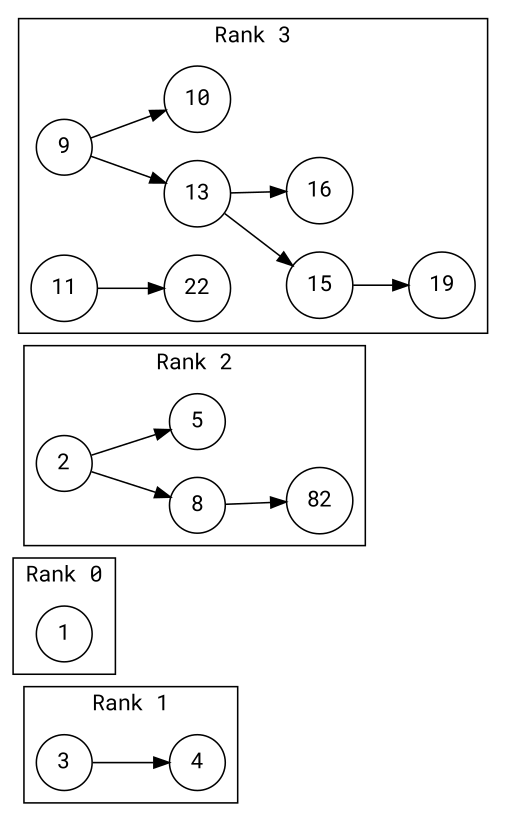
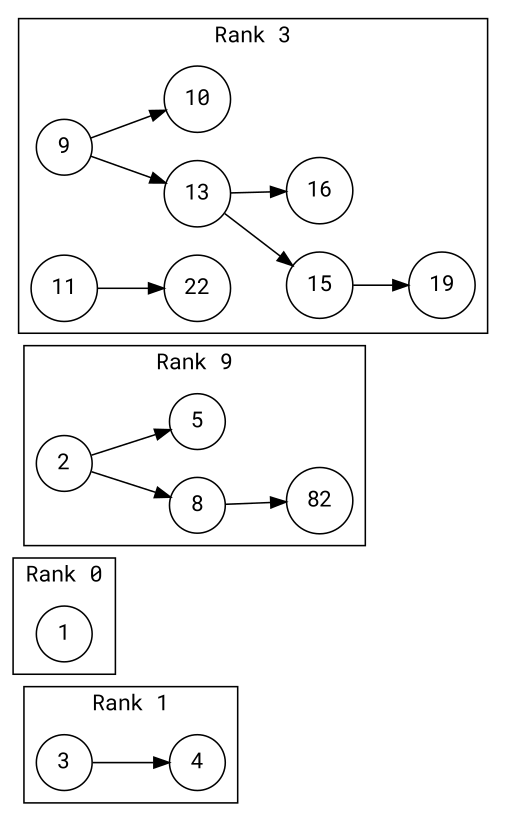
cluster "Rank 2": label "Rank 2" -> "Rank 9"
